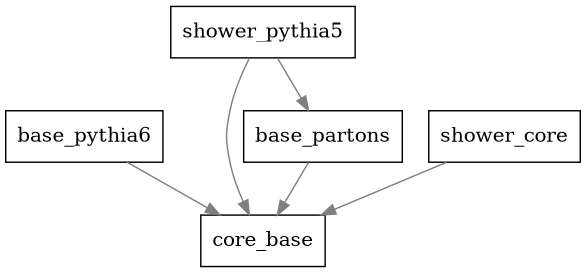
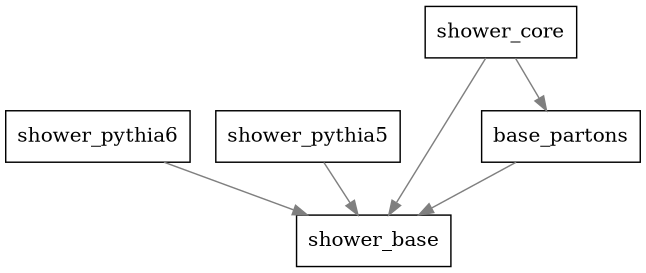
edge "shower_pythia5" -> "base_partons": now "shower_core" -> "base_partons"
node "base_pythia6": label "base_pythia6" -> "shower_pythia6"
node "core_base": label "core_base" -> "shower_base"
